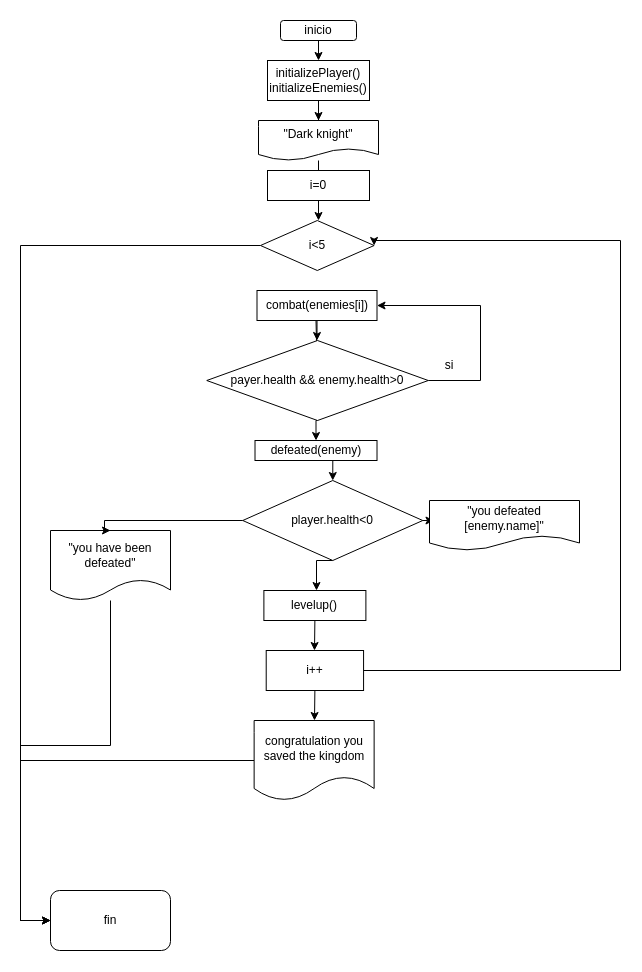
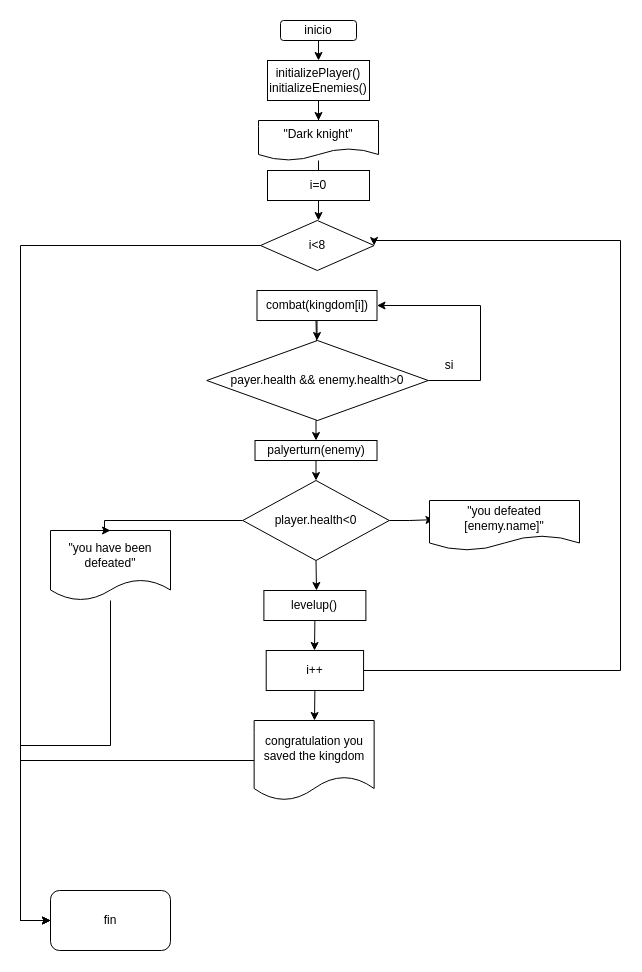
node "i<5": label "i<5" -> "i<8"
node "combat(enemies[i])": label "combat(enemies[i])" -> "combat(kingdom[i])"
node "defeated(enemy)": label "defeated(enemy)" -> "palyerturn(enemy)"
node "player.health<0": size 180x80 -> 147x80
